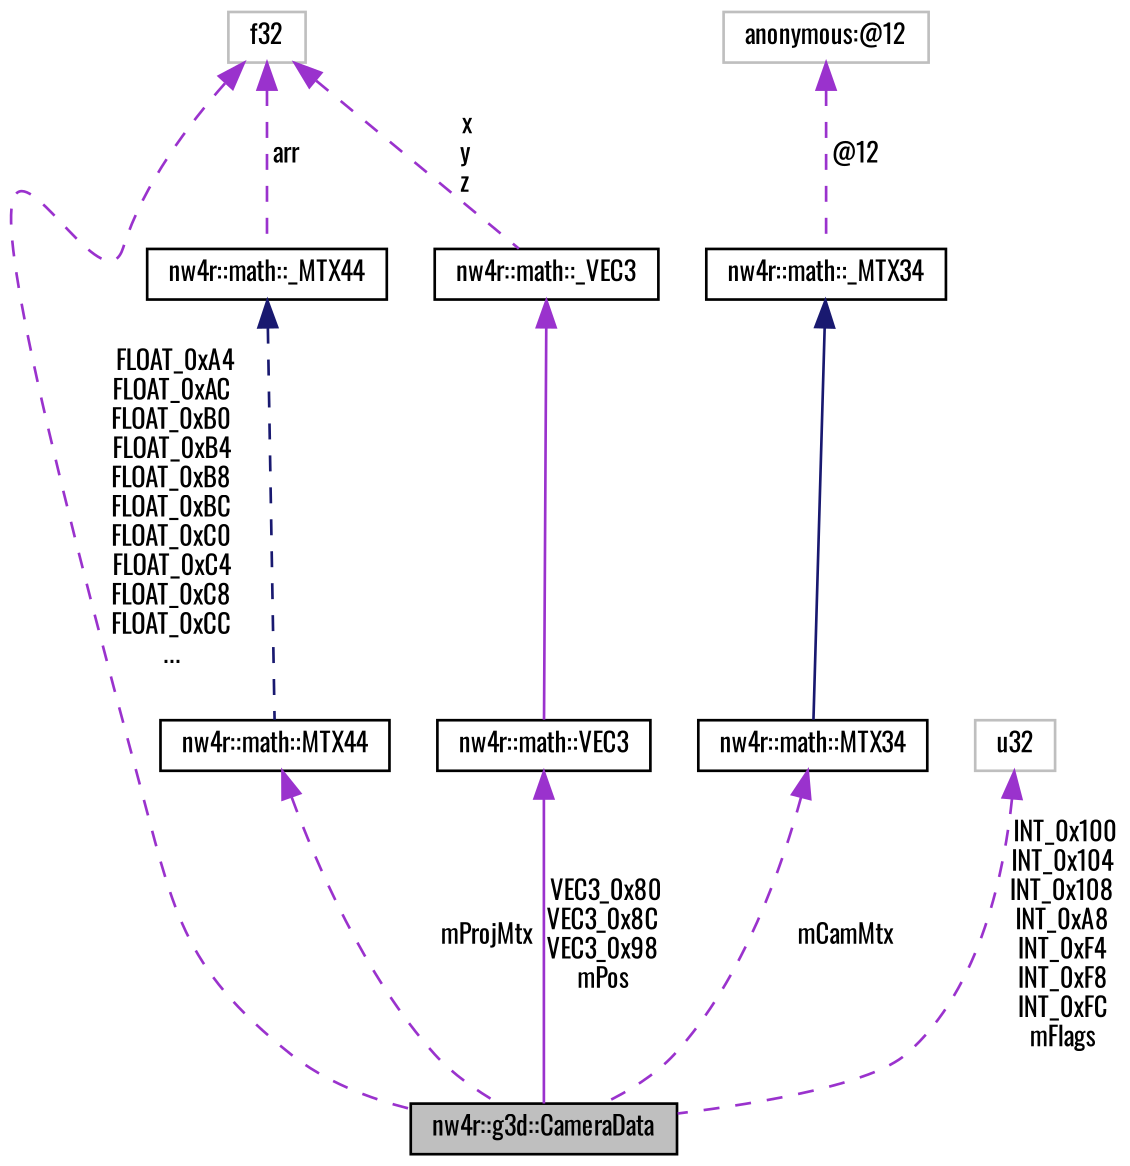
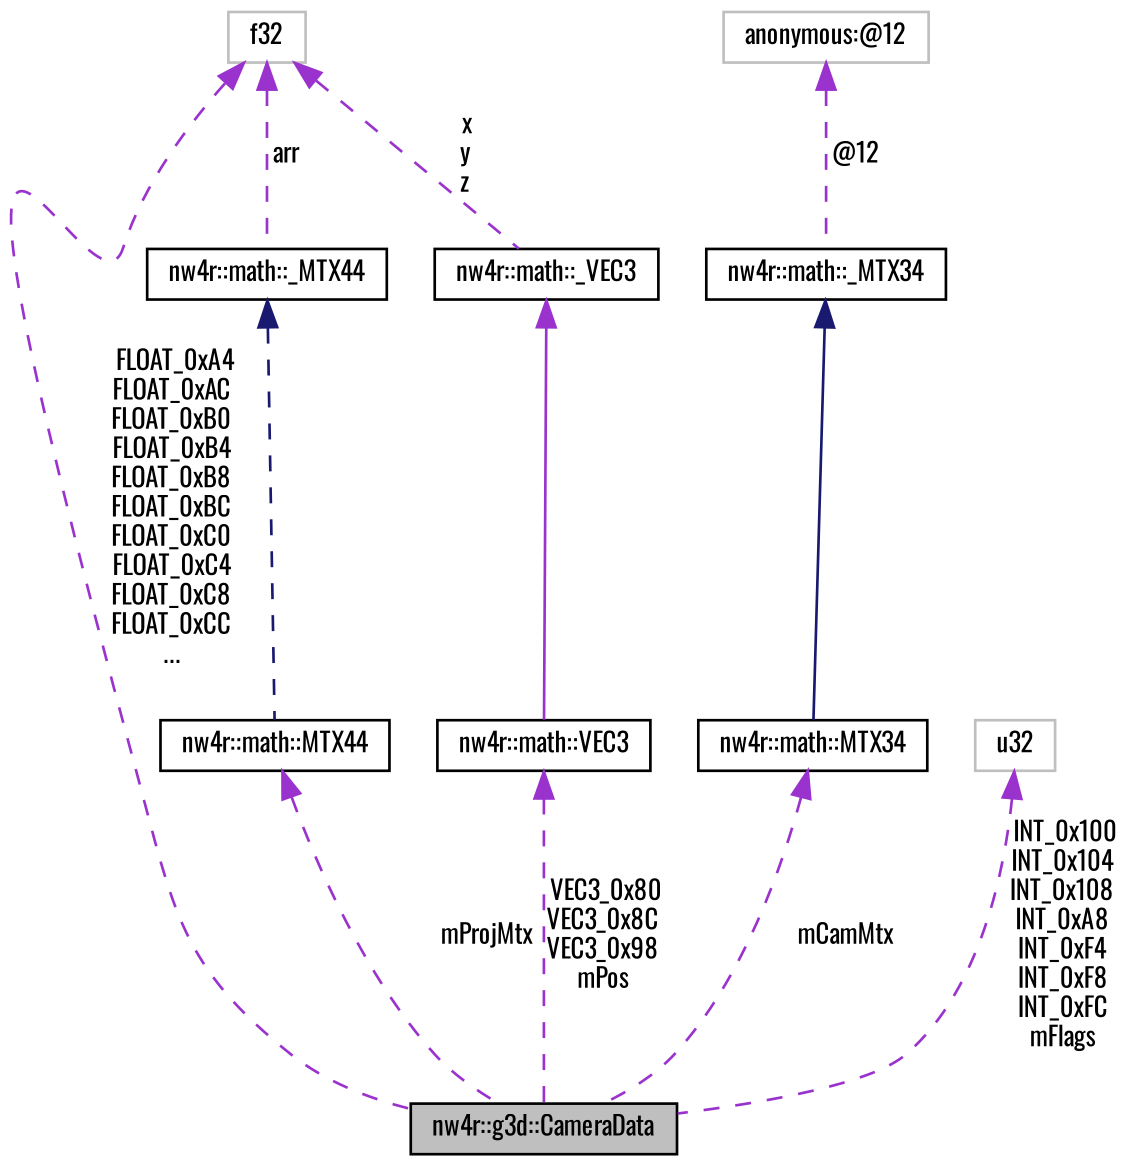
edge "nw4r::g3d::CameraData" -> "nw4r::math::VEC3": style solid -> dashed
